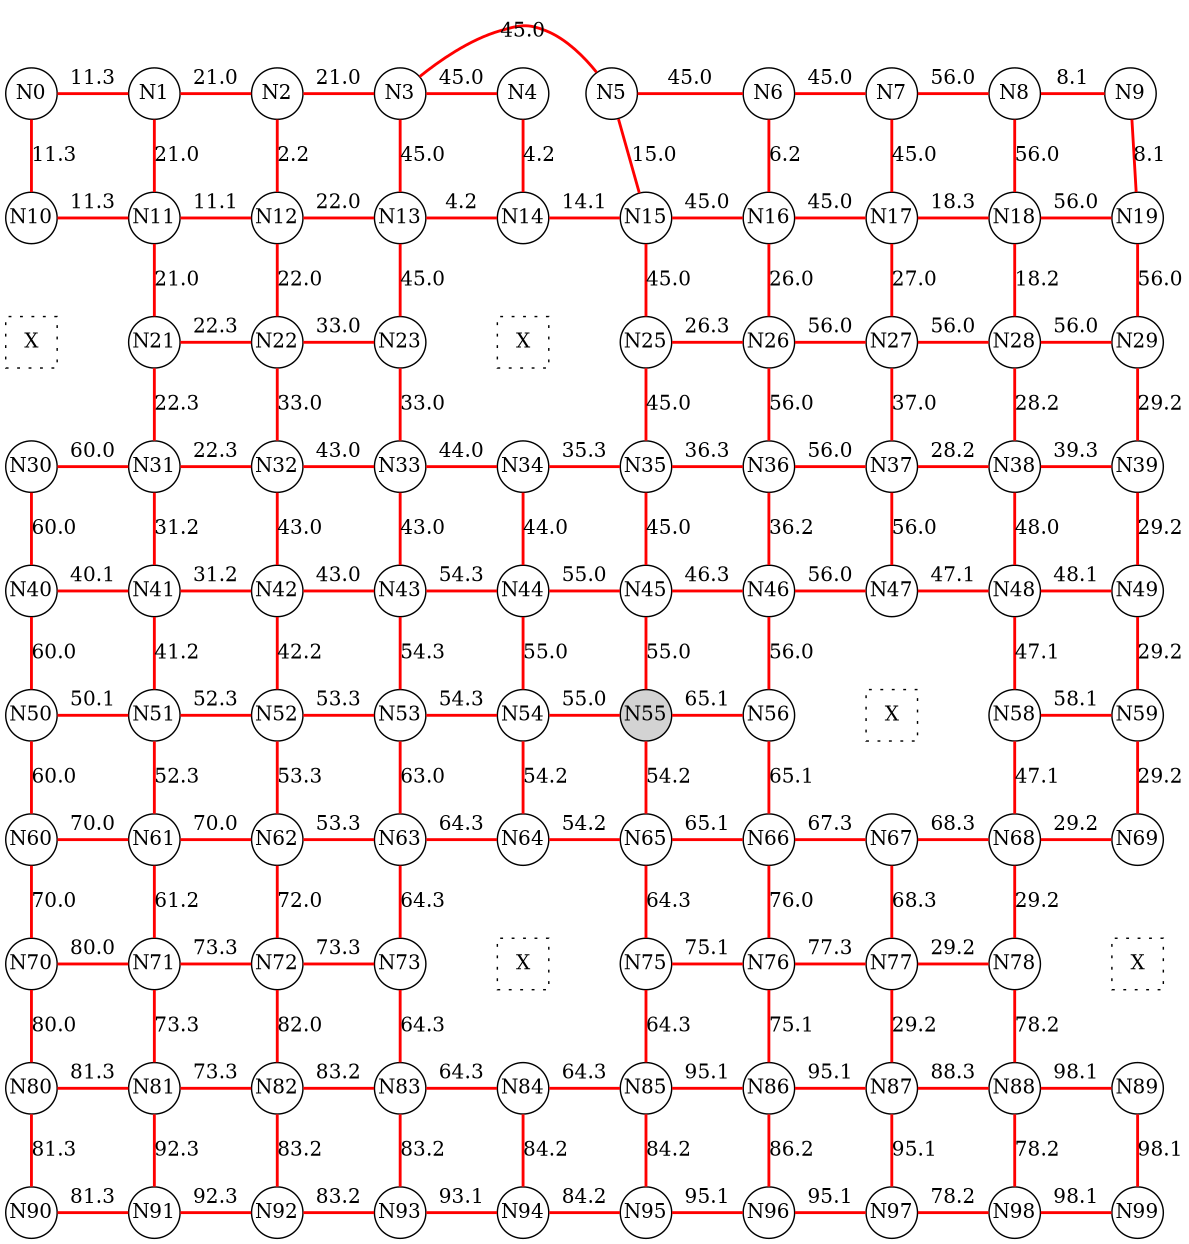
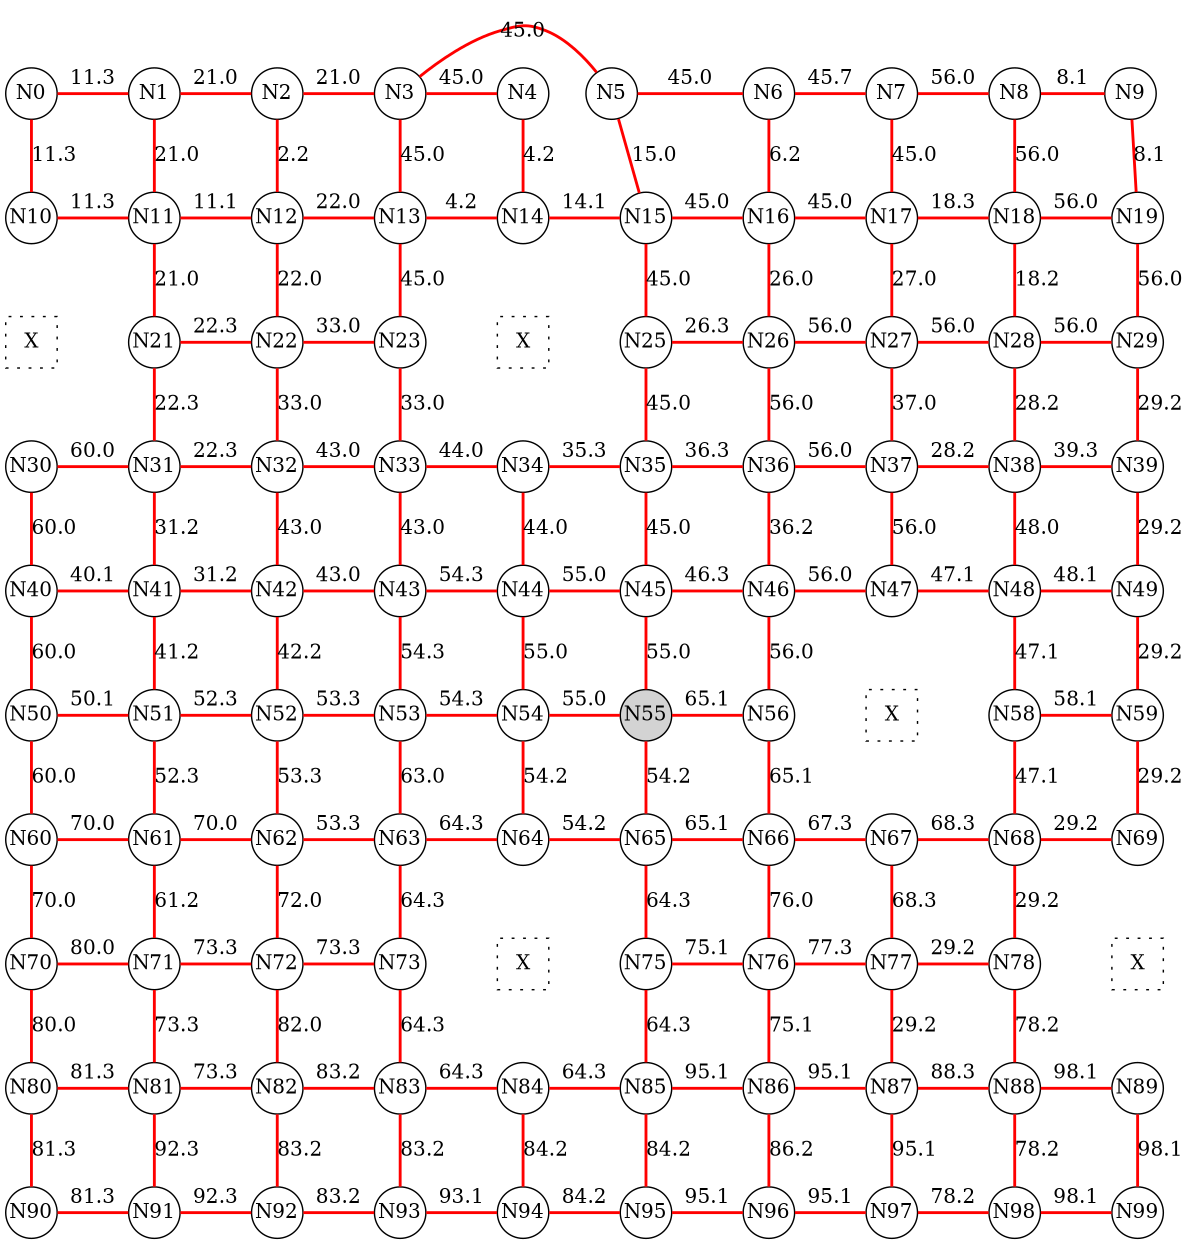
edge "N6" -- "N7": label "45.0" -> "45.7"
